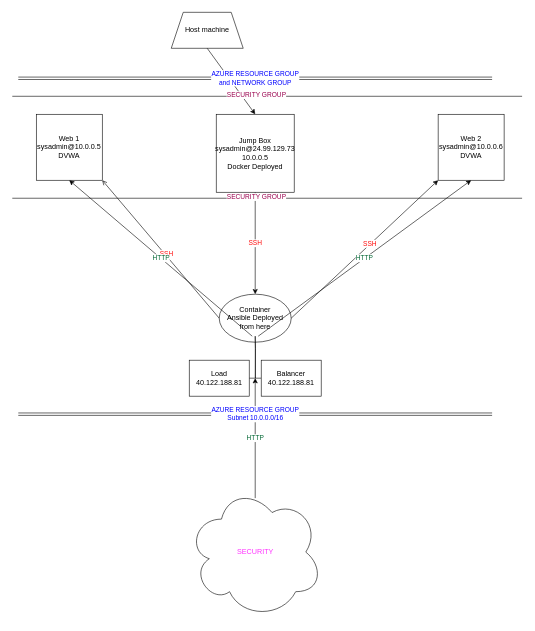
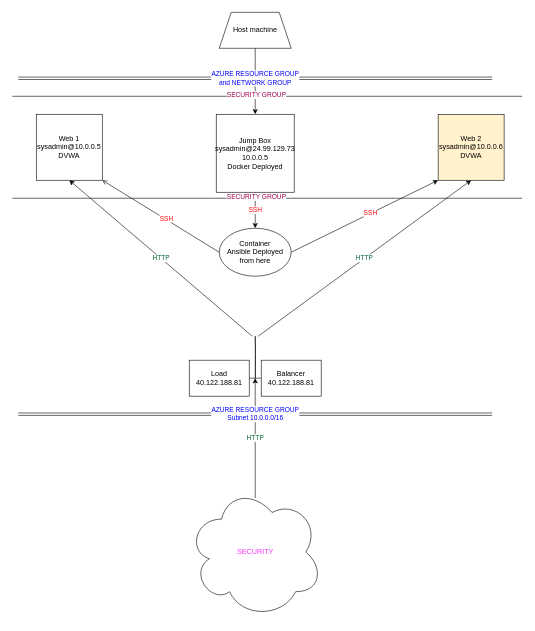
node "Host machine": moved (207, 30) -> (255, 30)
node "Web 2 sysadmin@10.0.0.6 DVWA": fillcolor #ffffff -> #fff2cc
node "Container Ansible Deployed from here": moved (255, 318) -> (255, 252)
